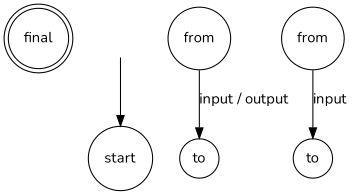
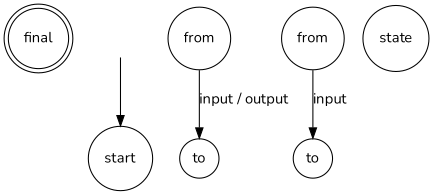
node "state": added
